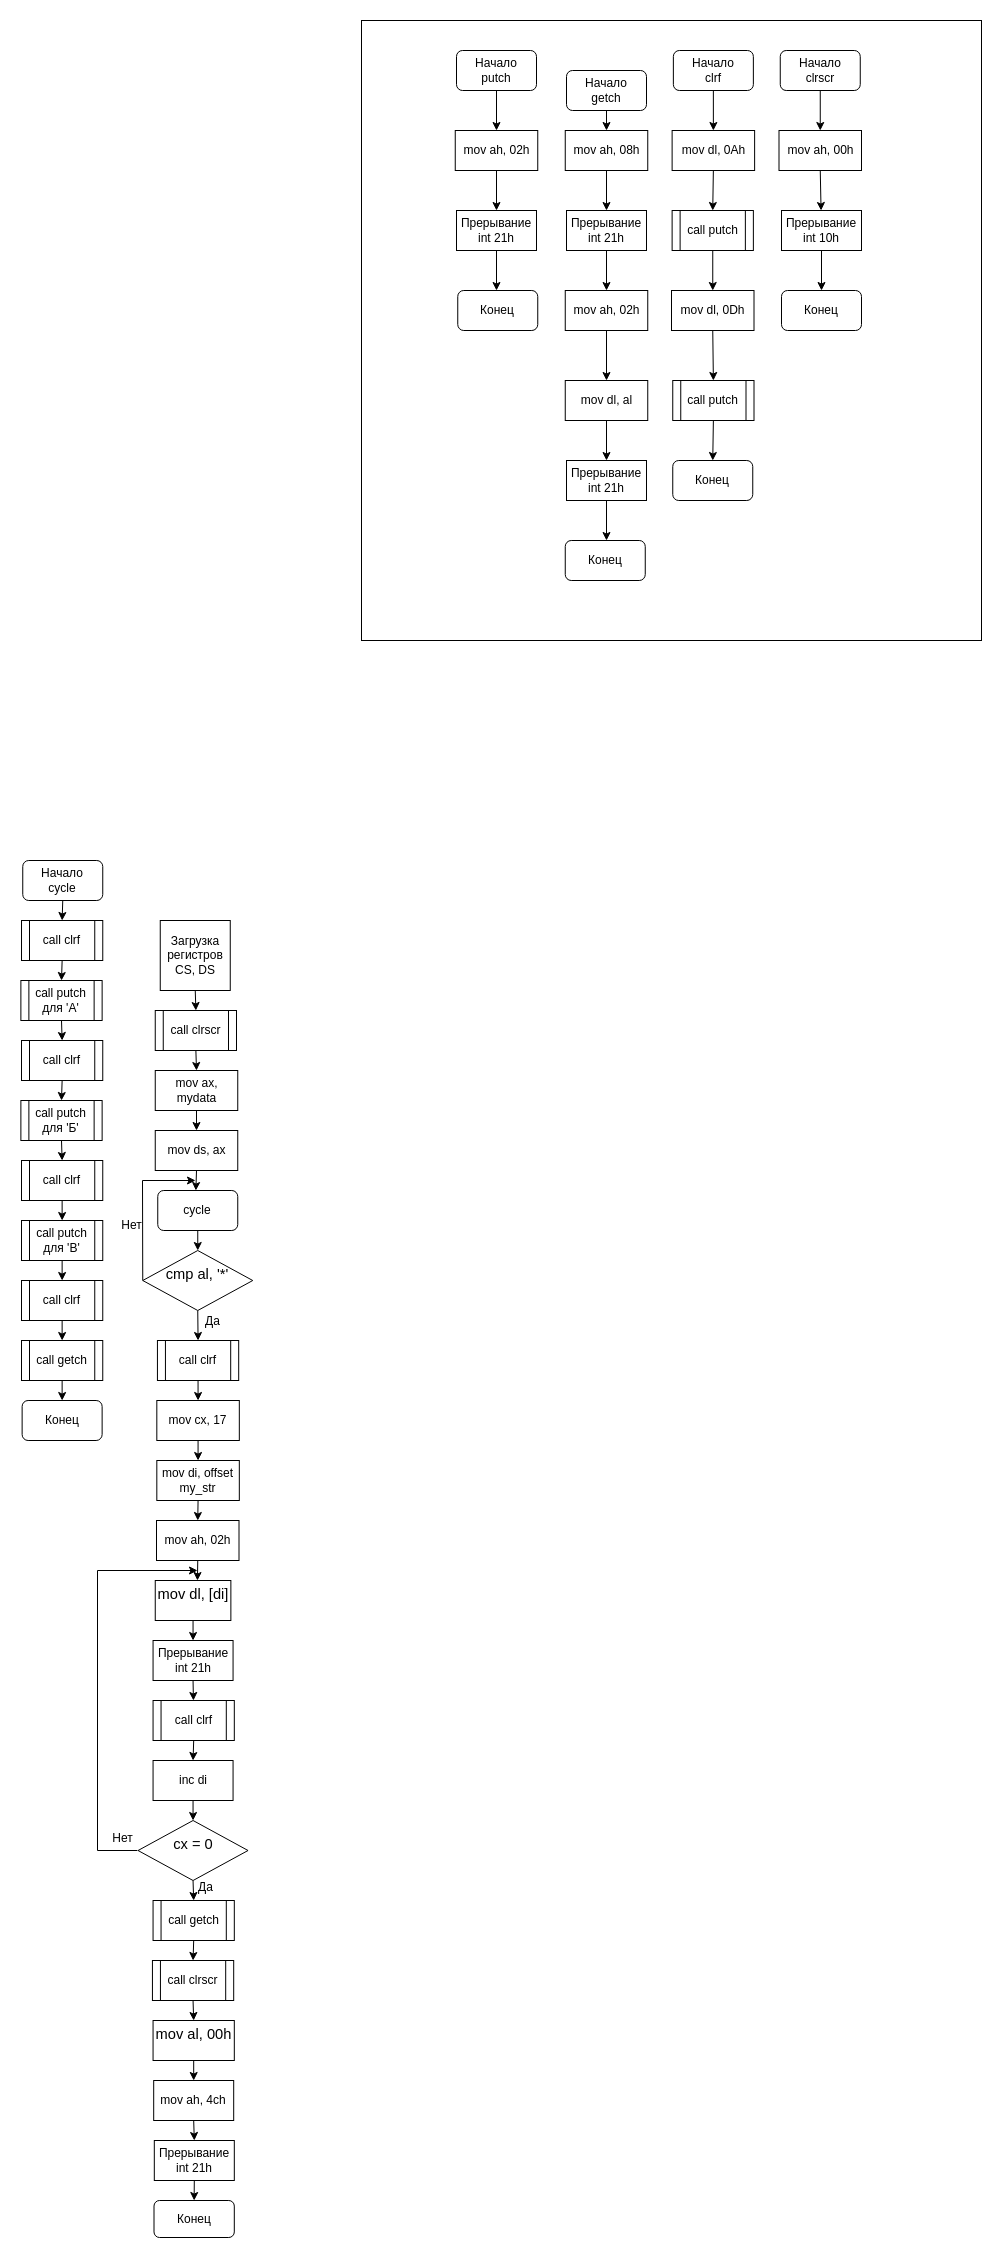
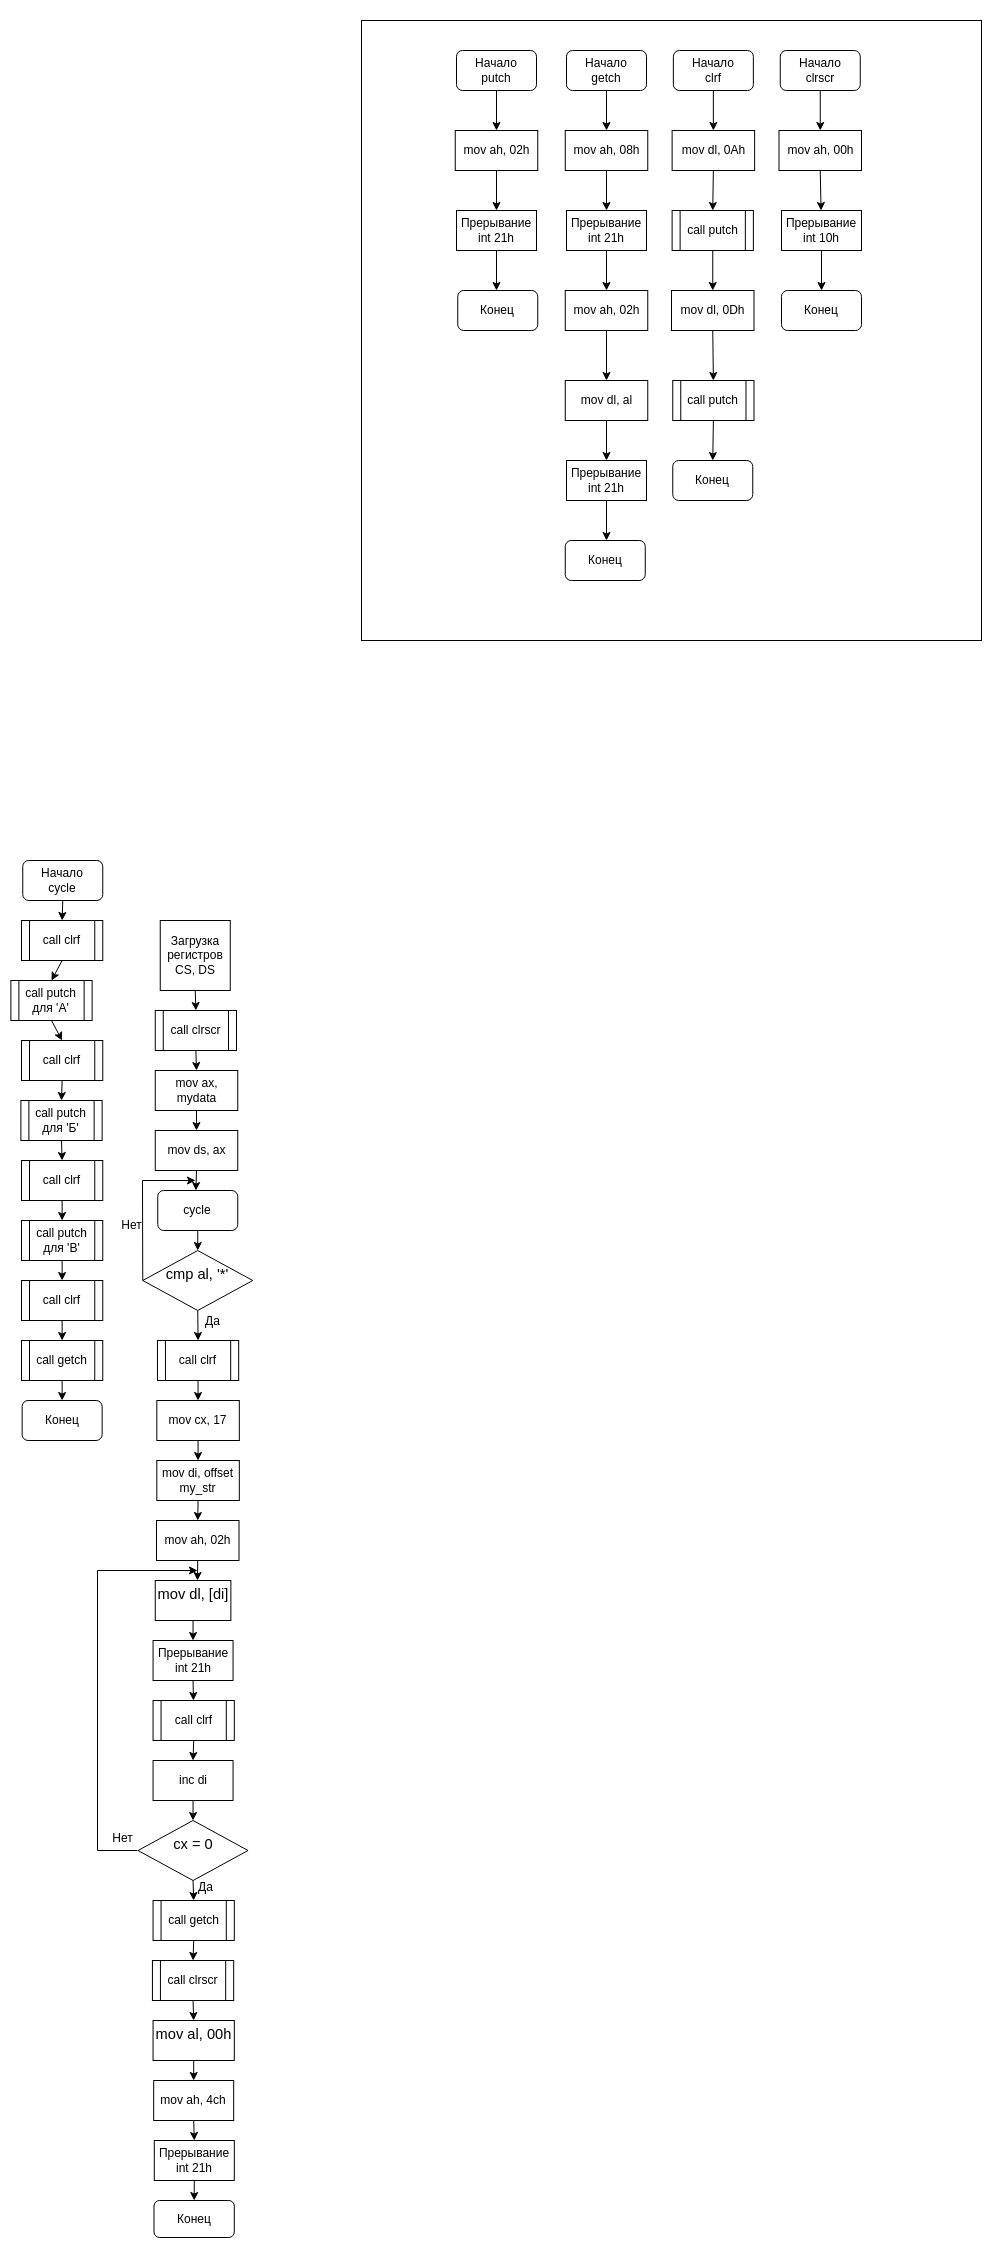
node "Начало getch": moved (607, 91) -> (607, 71)
node "call putch для 'А'": moved (62, 1001) -> (52, 1001)
